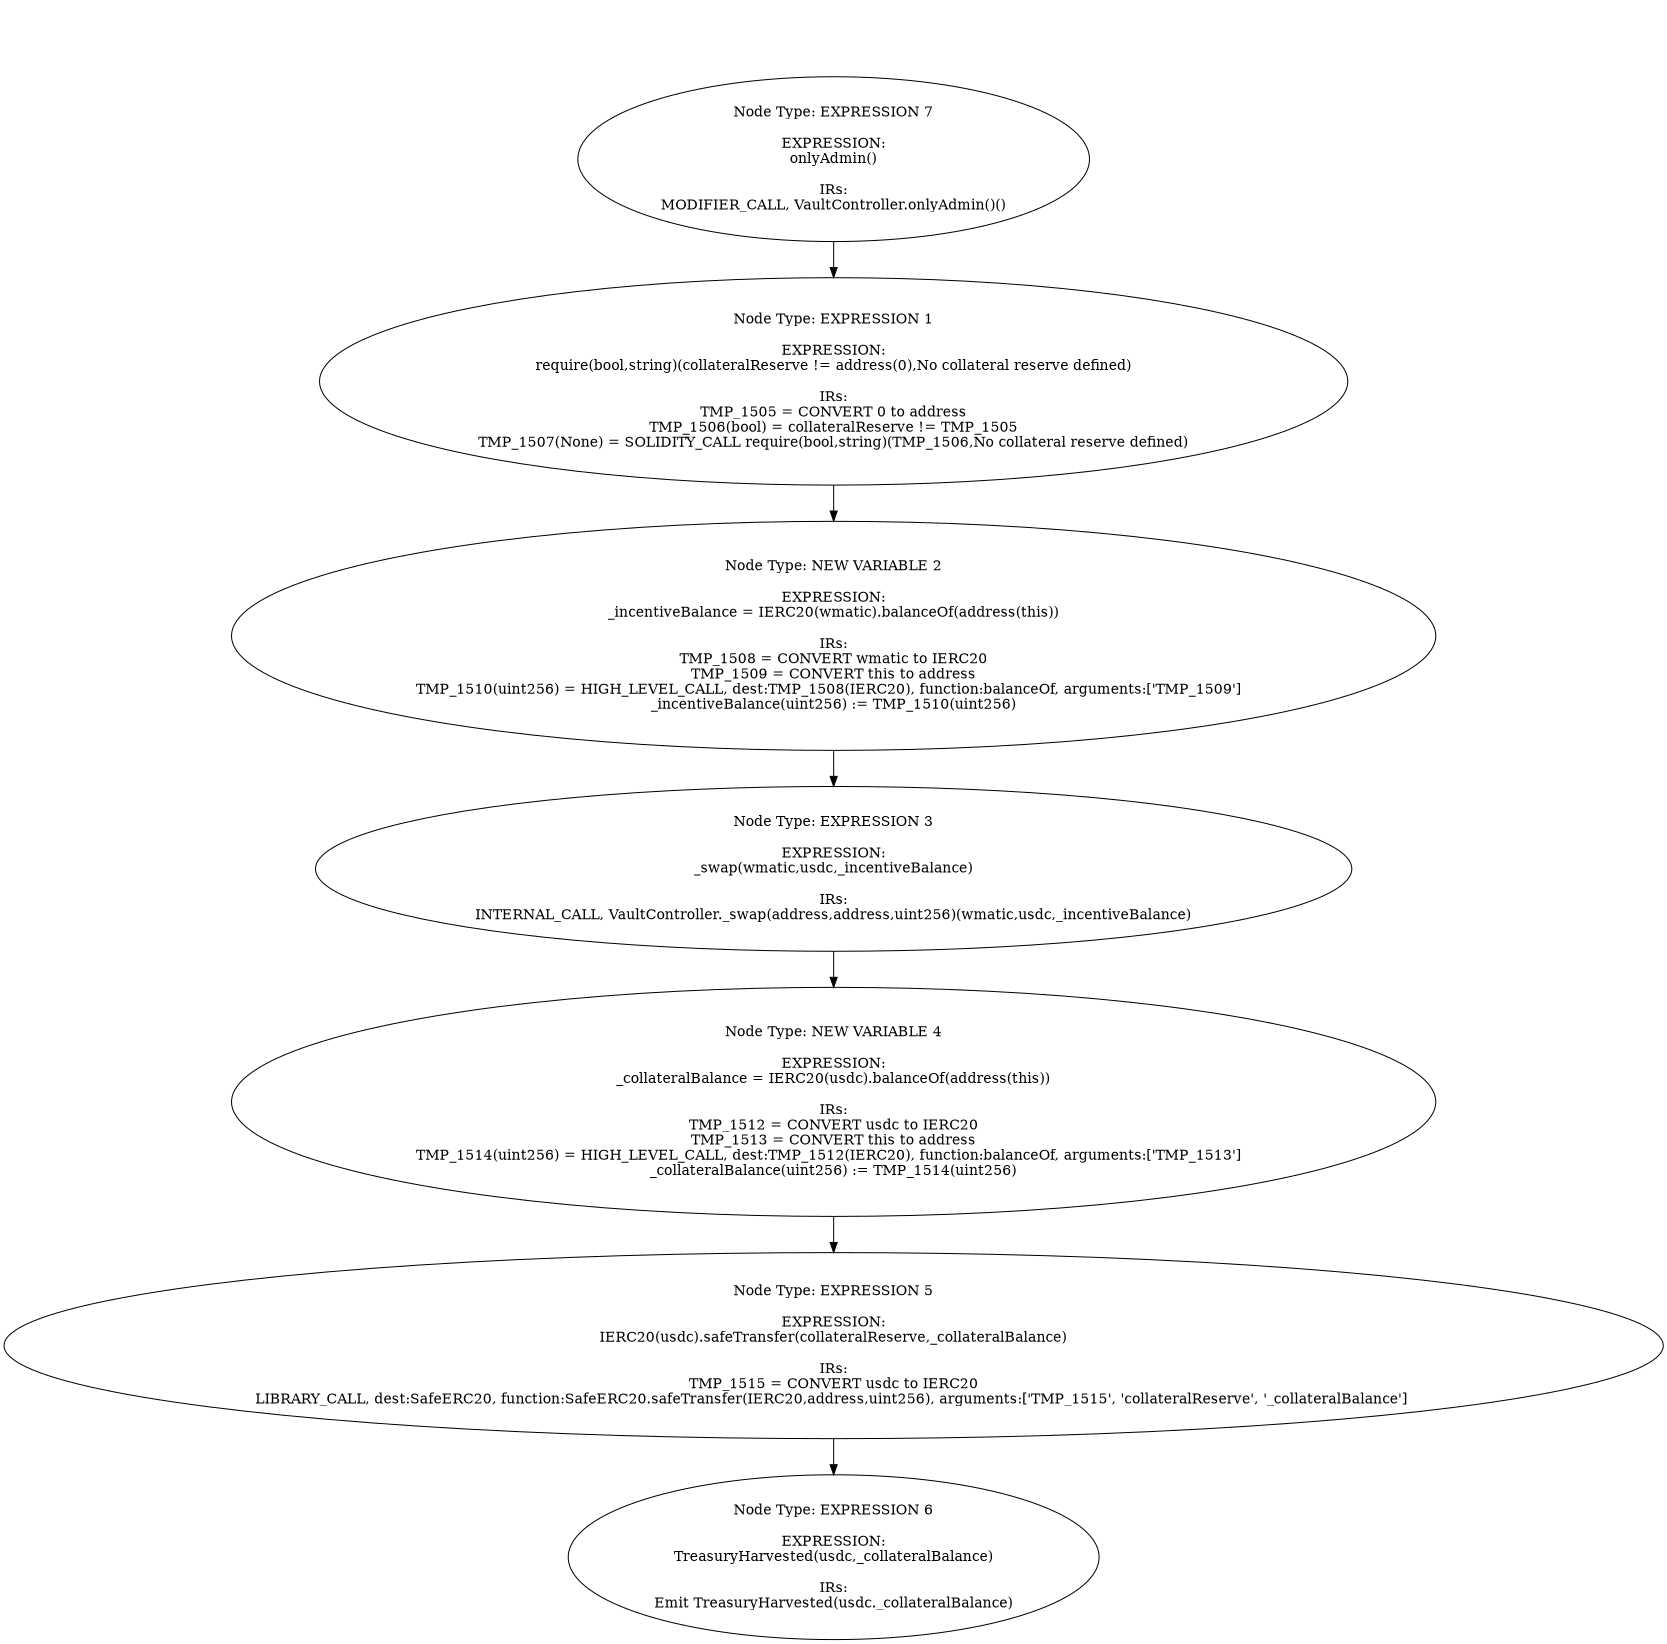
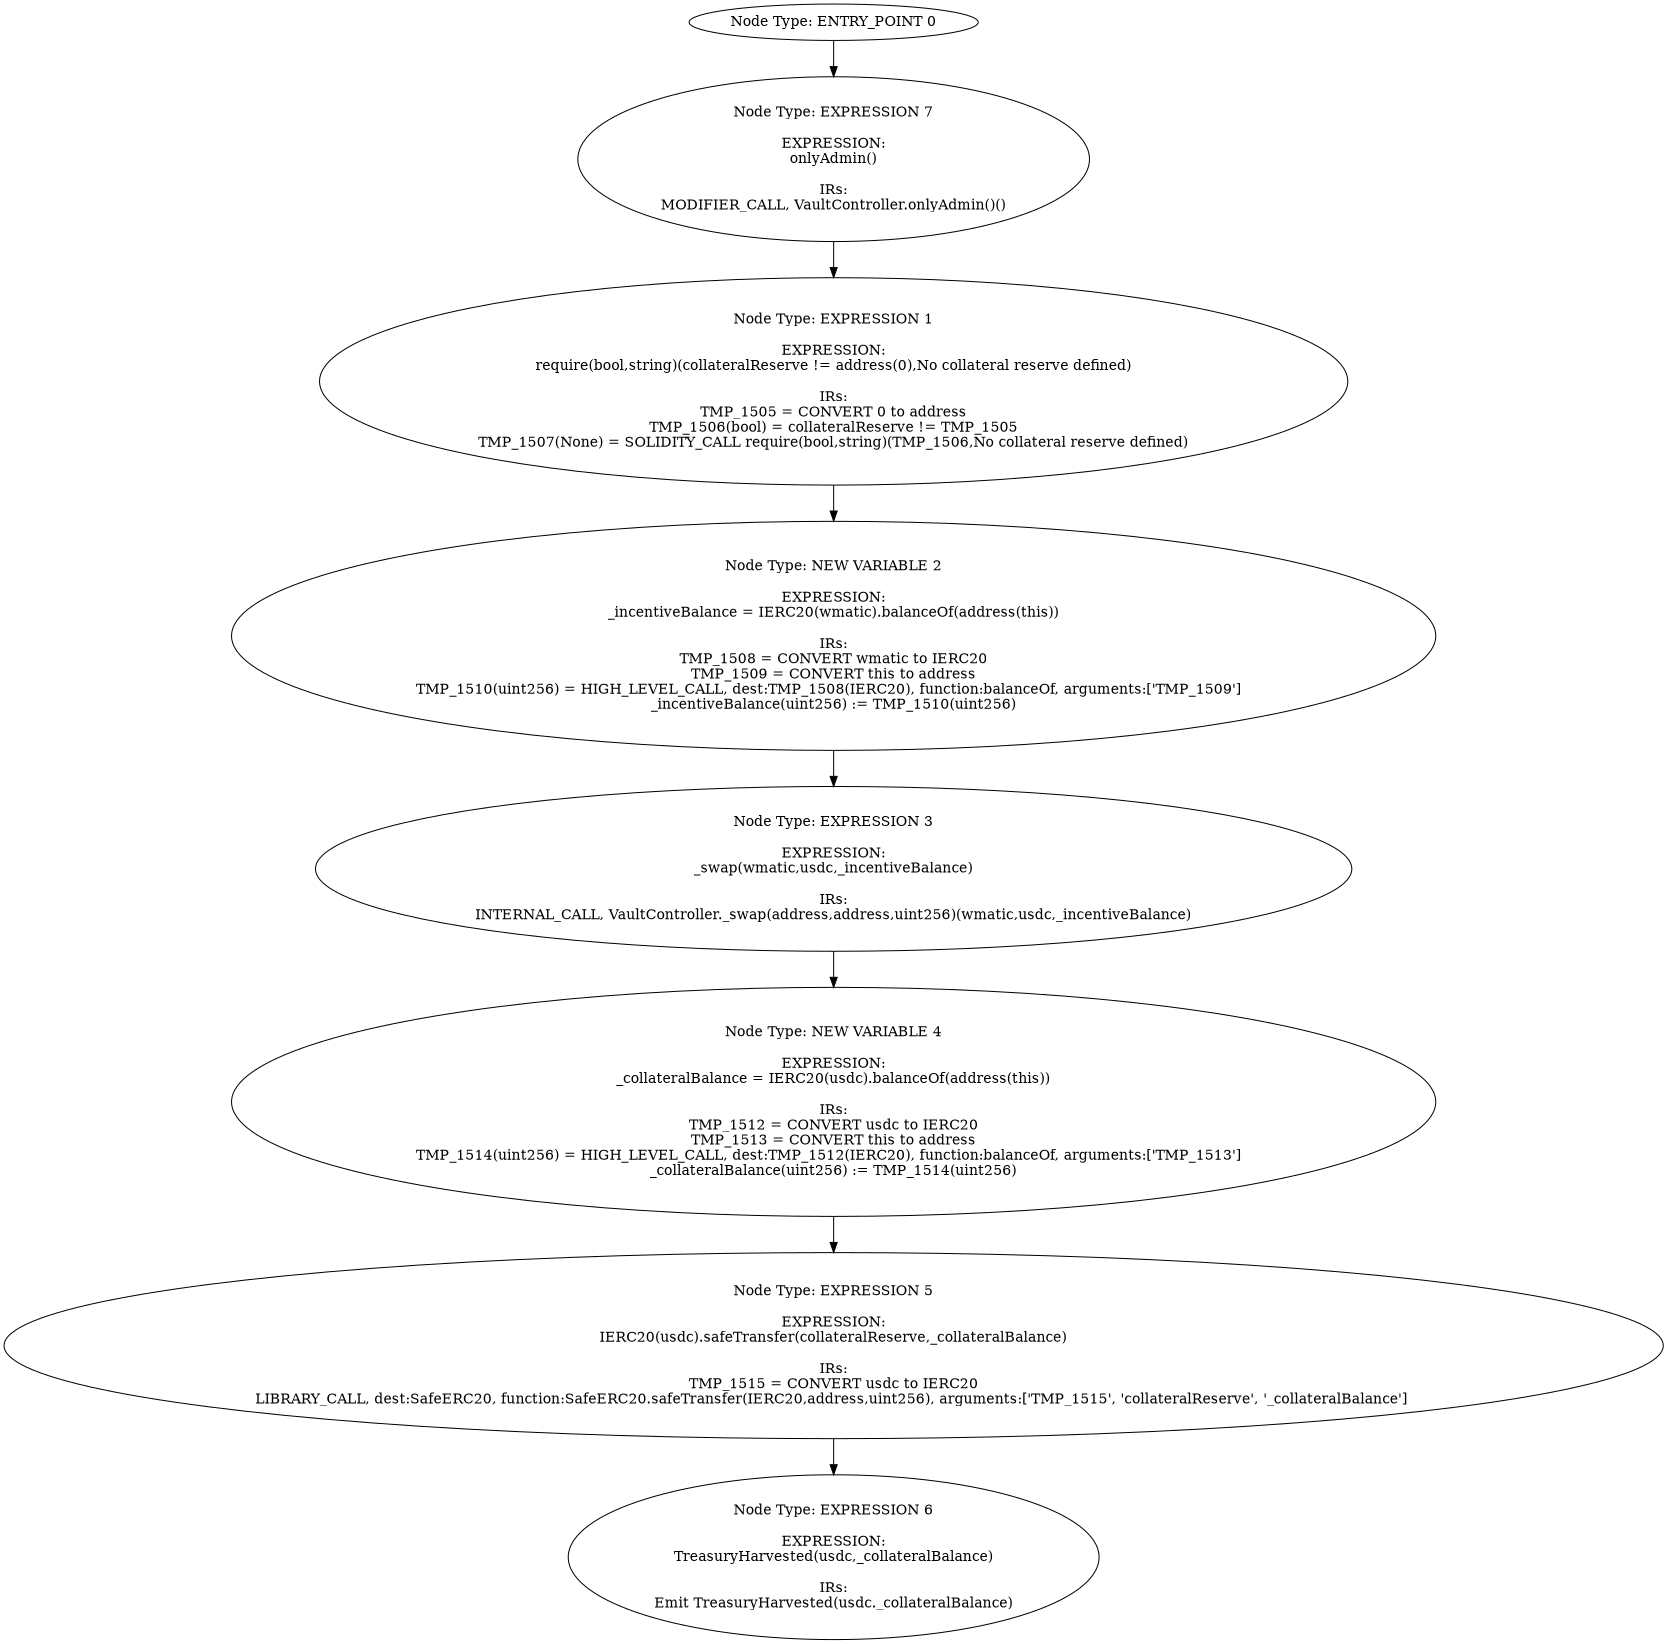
node "Node Type: ENTRY_POINT 0": added
